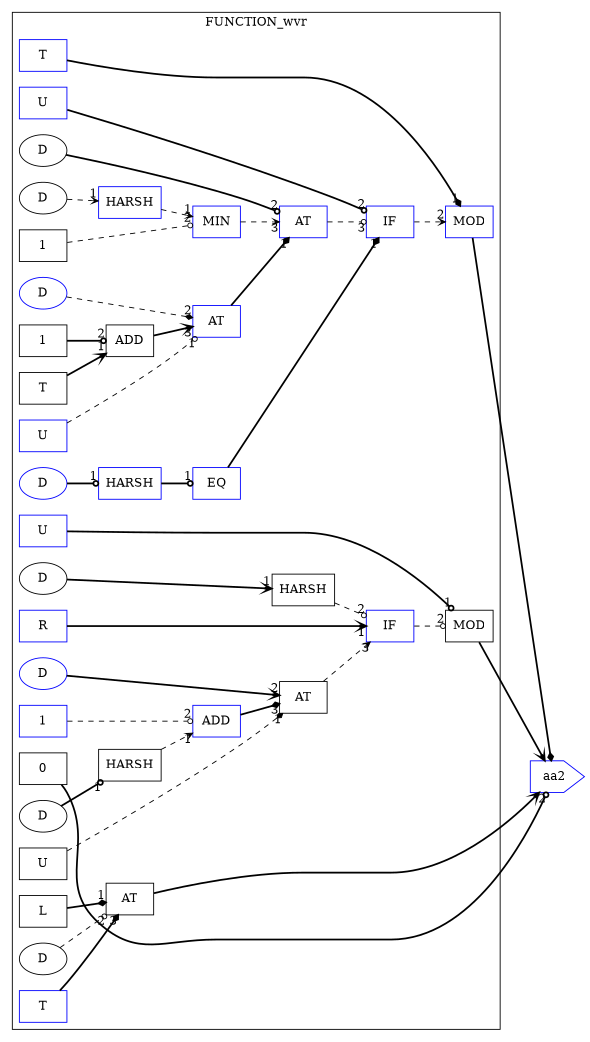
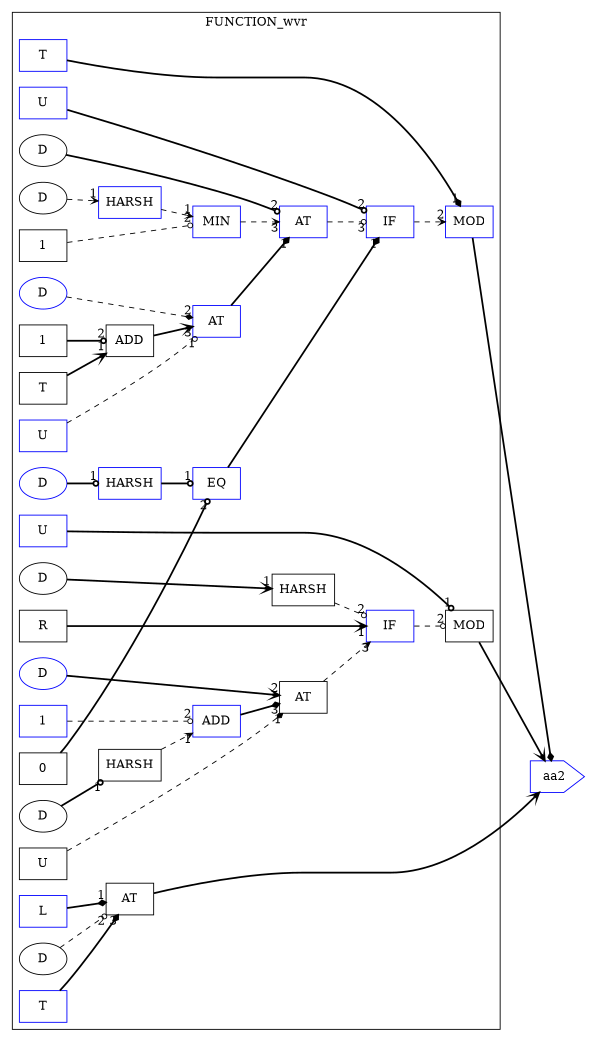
node "R": color blue -> black
node "L": color black -> blue
edge "0" -> "aa2": now "0" -> "EQ"
